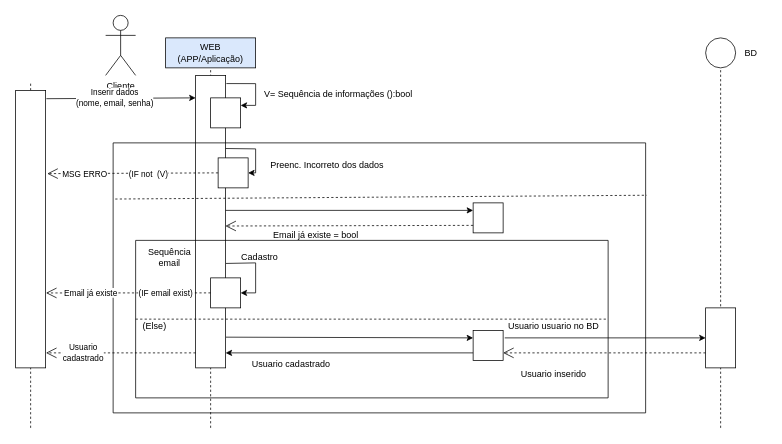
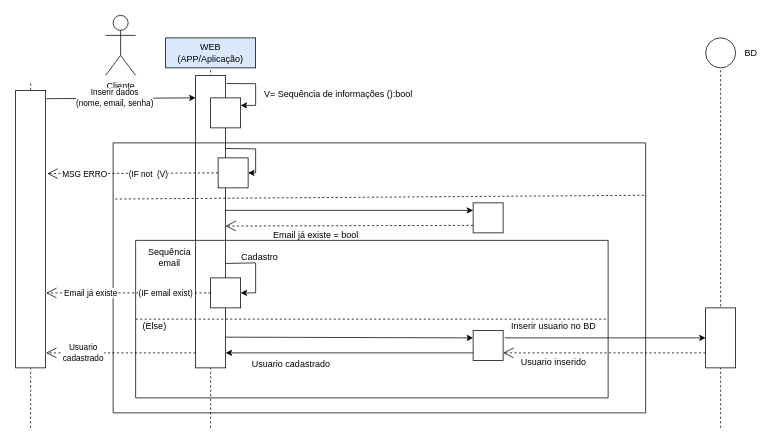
node "Preenc. Incorreto dos dados": removed
node "Usuario usuario no BD": label "Usuario usuario no BD" -> "Inserir usuario no BD"
node "Usuario inserido": moved (553, 374) -> (553, 363)
